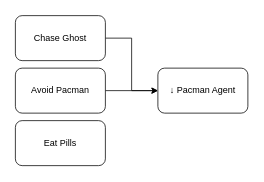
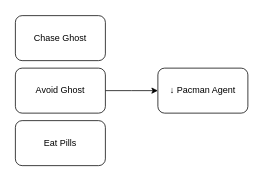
edge "Chase Ghost" -> "↓ Pacman Agent": removed
node "Avoid Pacman": label "Avoid Pacman" -> "Avoid Ghost"
